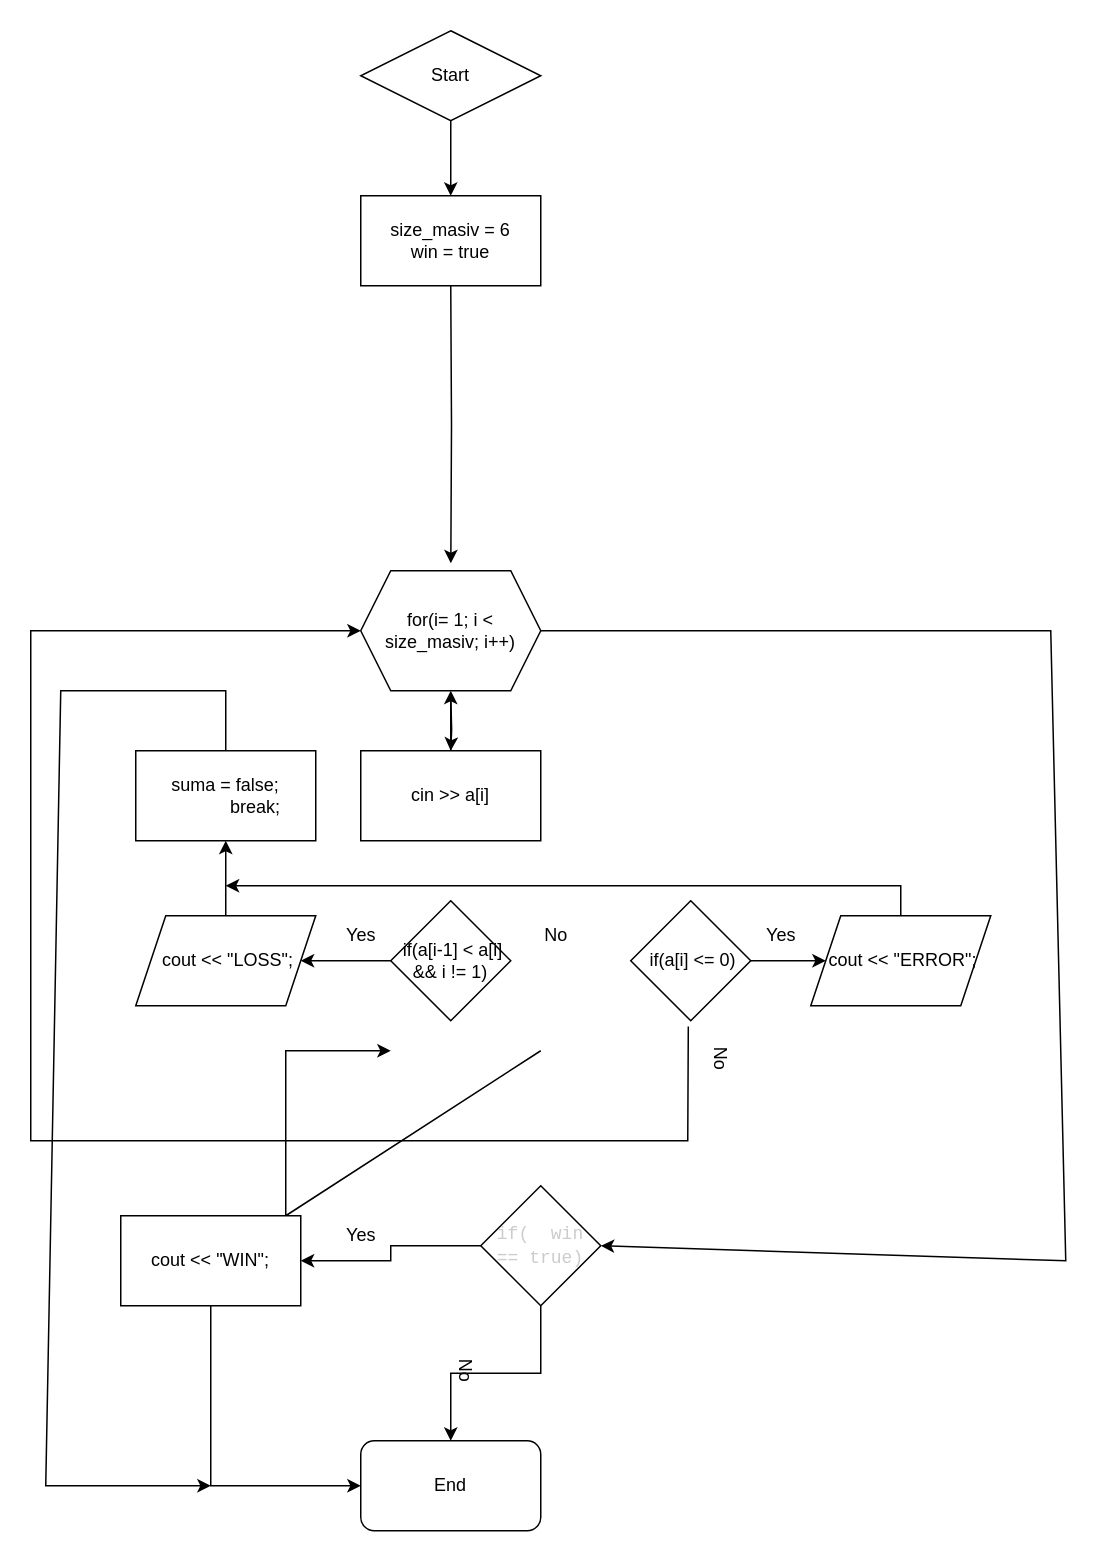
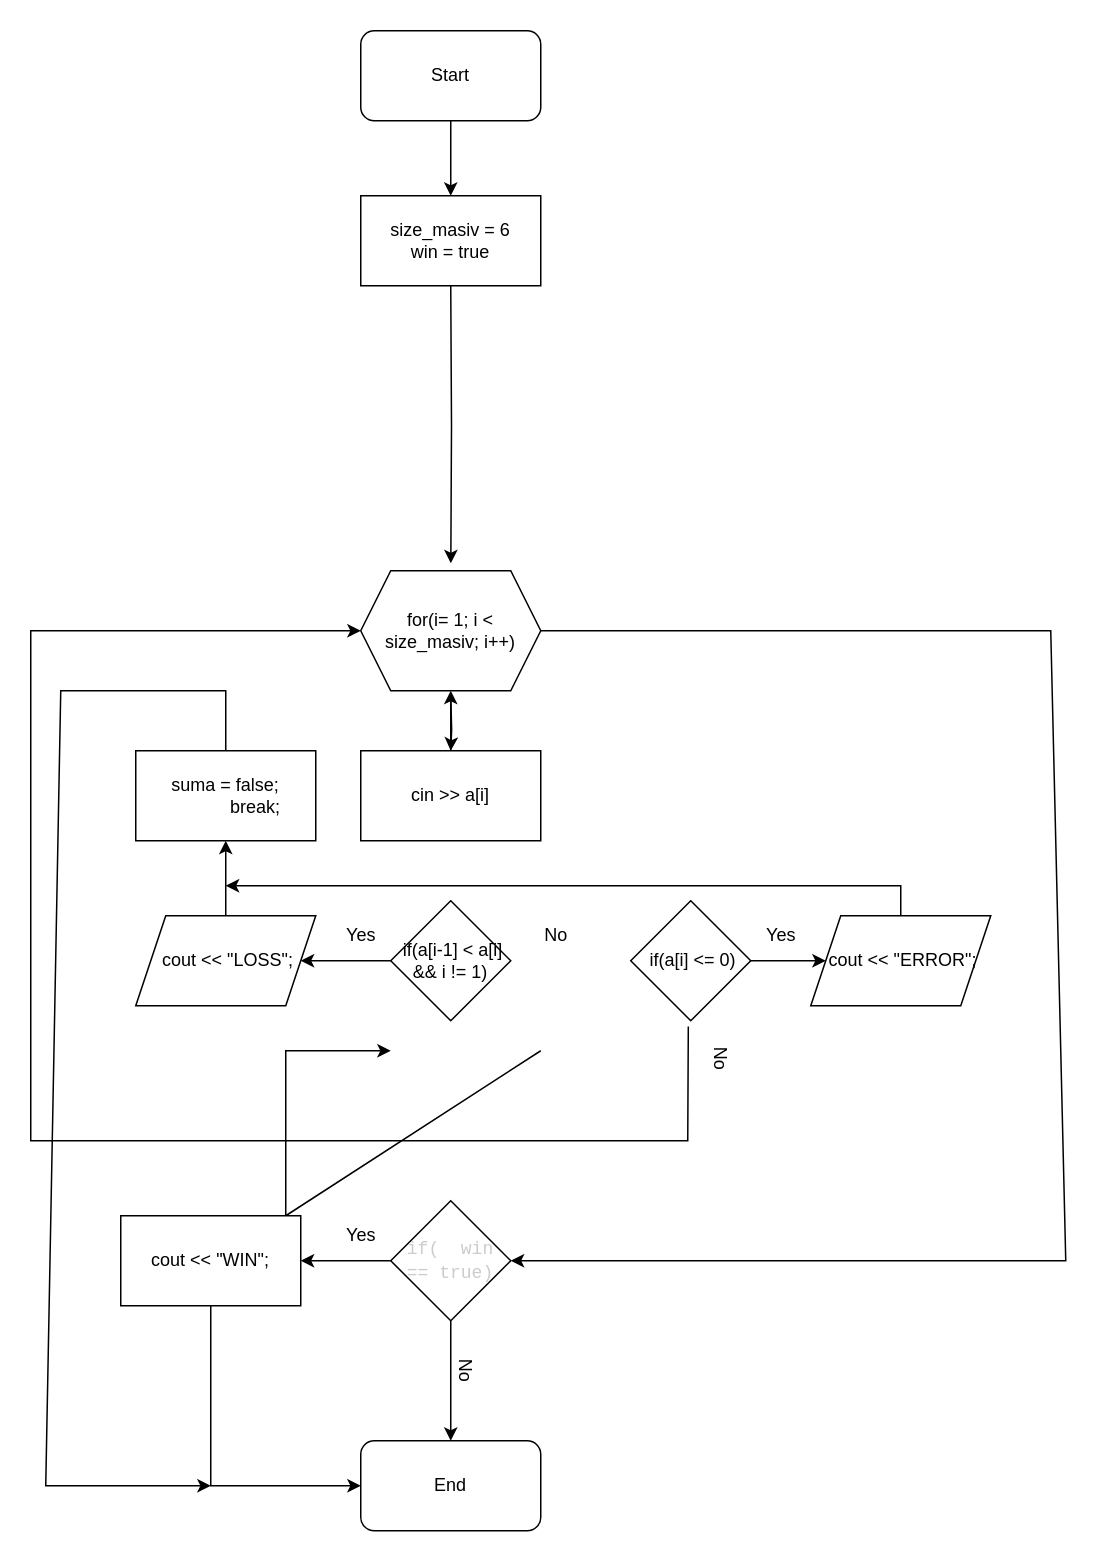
node "Start": shape diamond -> rounded rectangle
node "if( win == true)": moved (541, 1246) -> (451, 1261)
